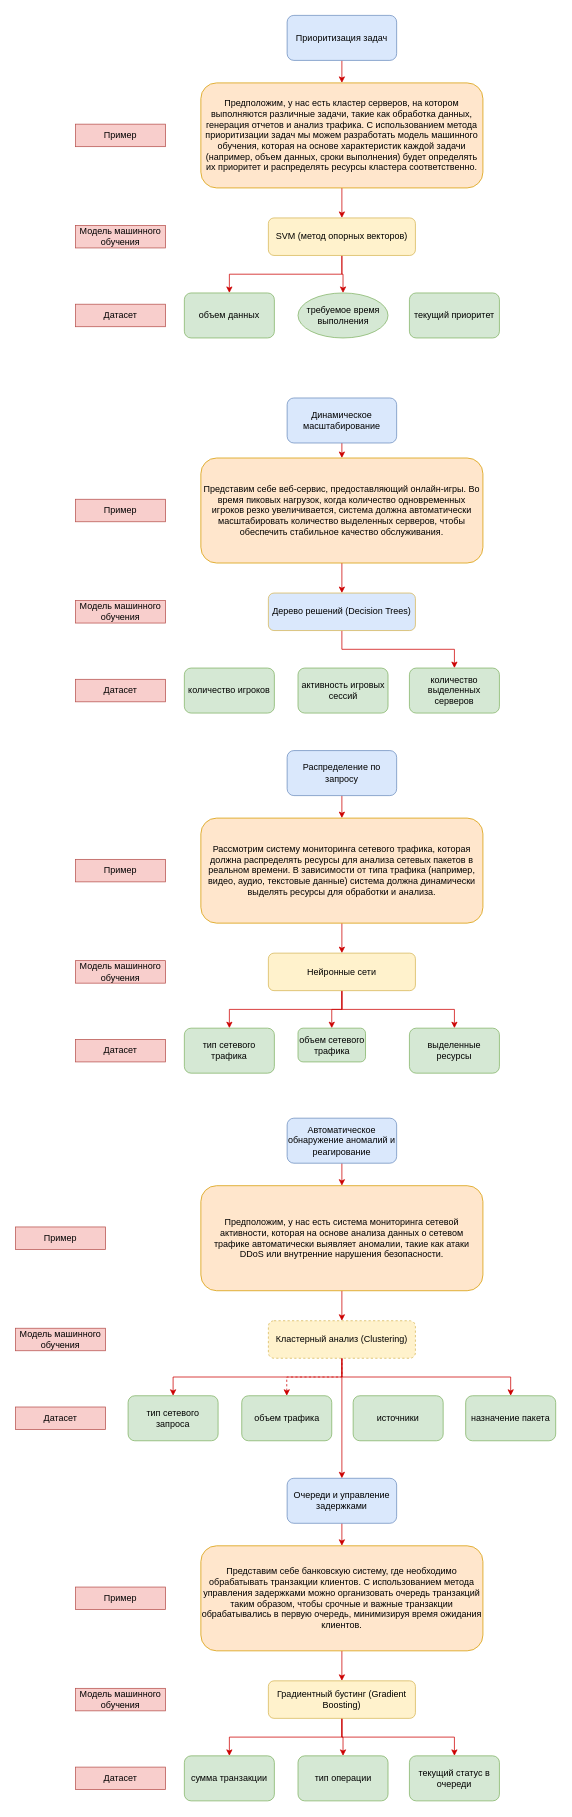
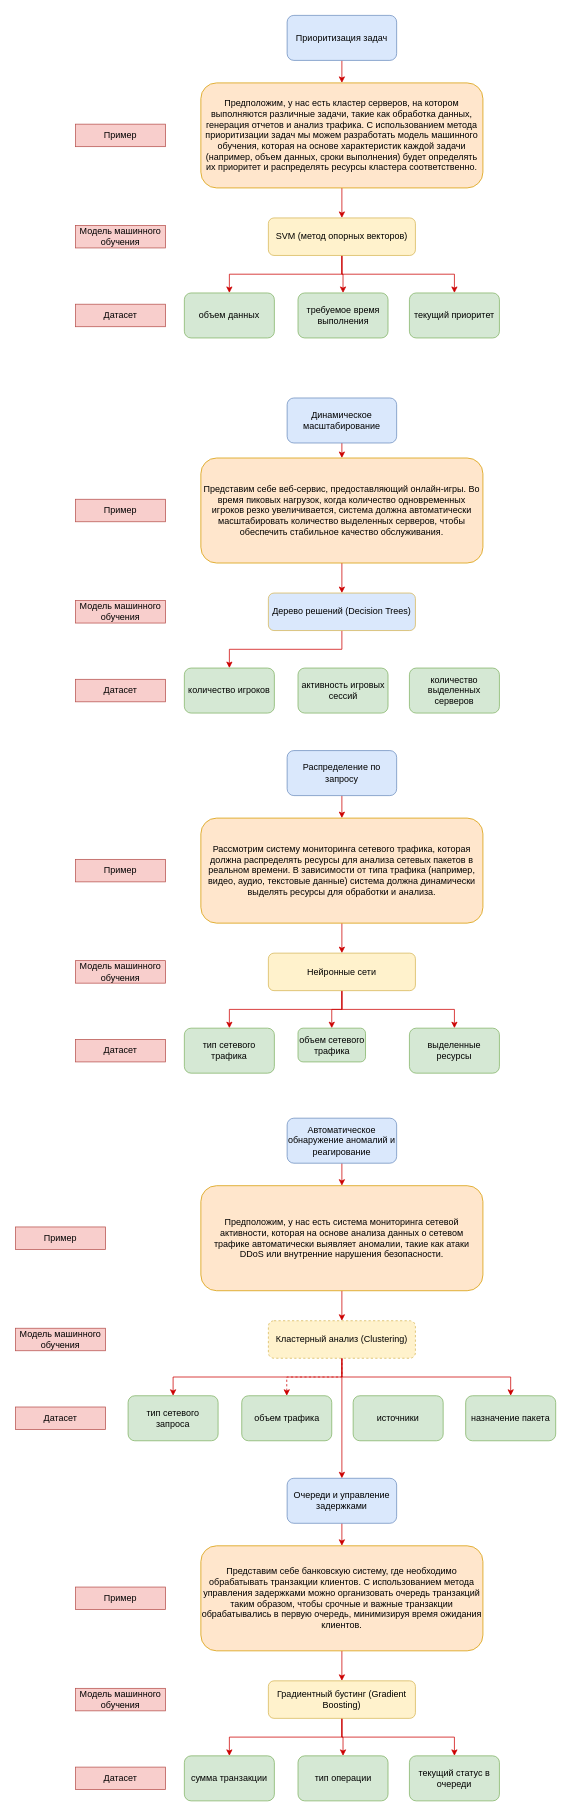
edge "SVM (метод опорных векторов)" -> "текущий приоритет": added
node "требуемое время выполнения": shape ellipse -> rounded rectangle
edge "Дерево решений (Decision Trees)" -> "количество игроков": added
edge "Дерево решений (Decision Trees)" -> "количество выделенных серверов": removed
